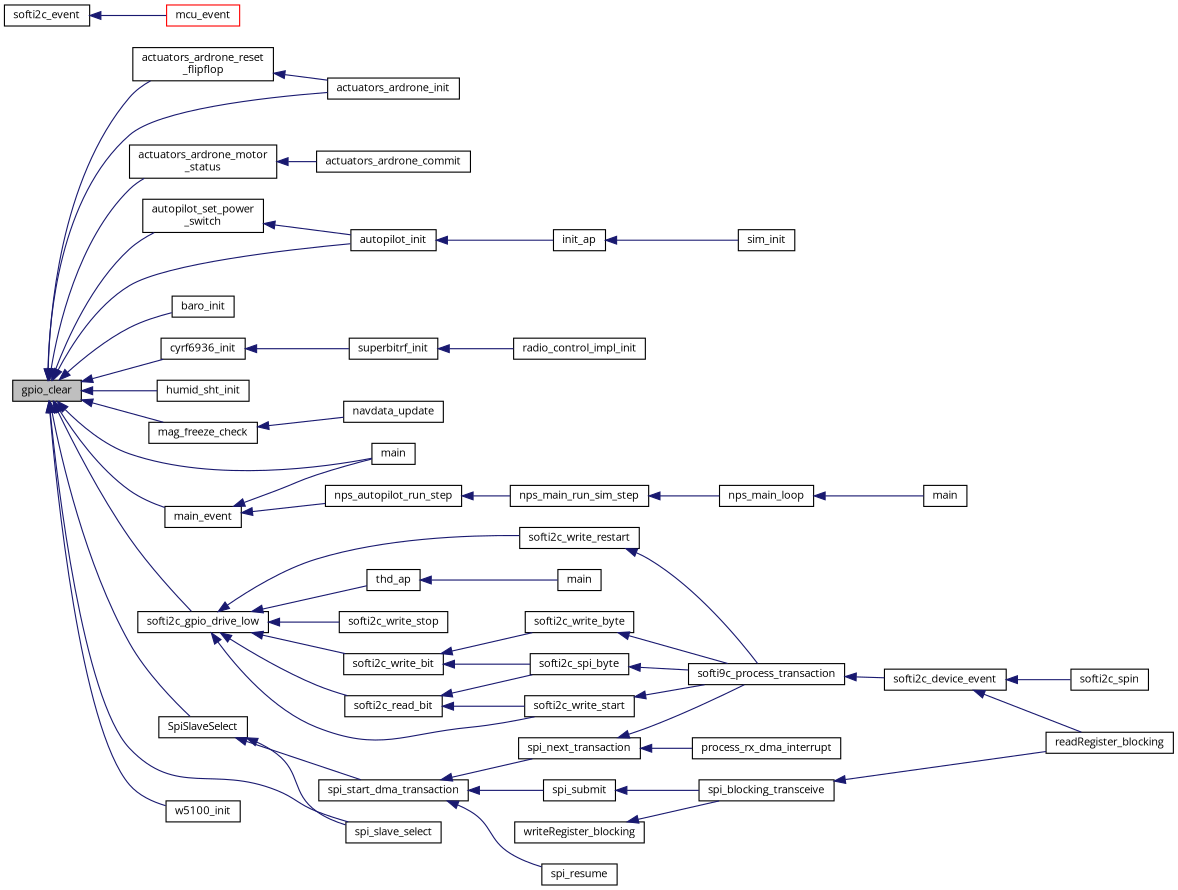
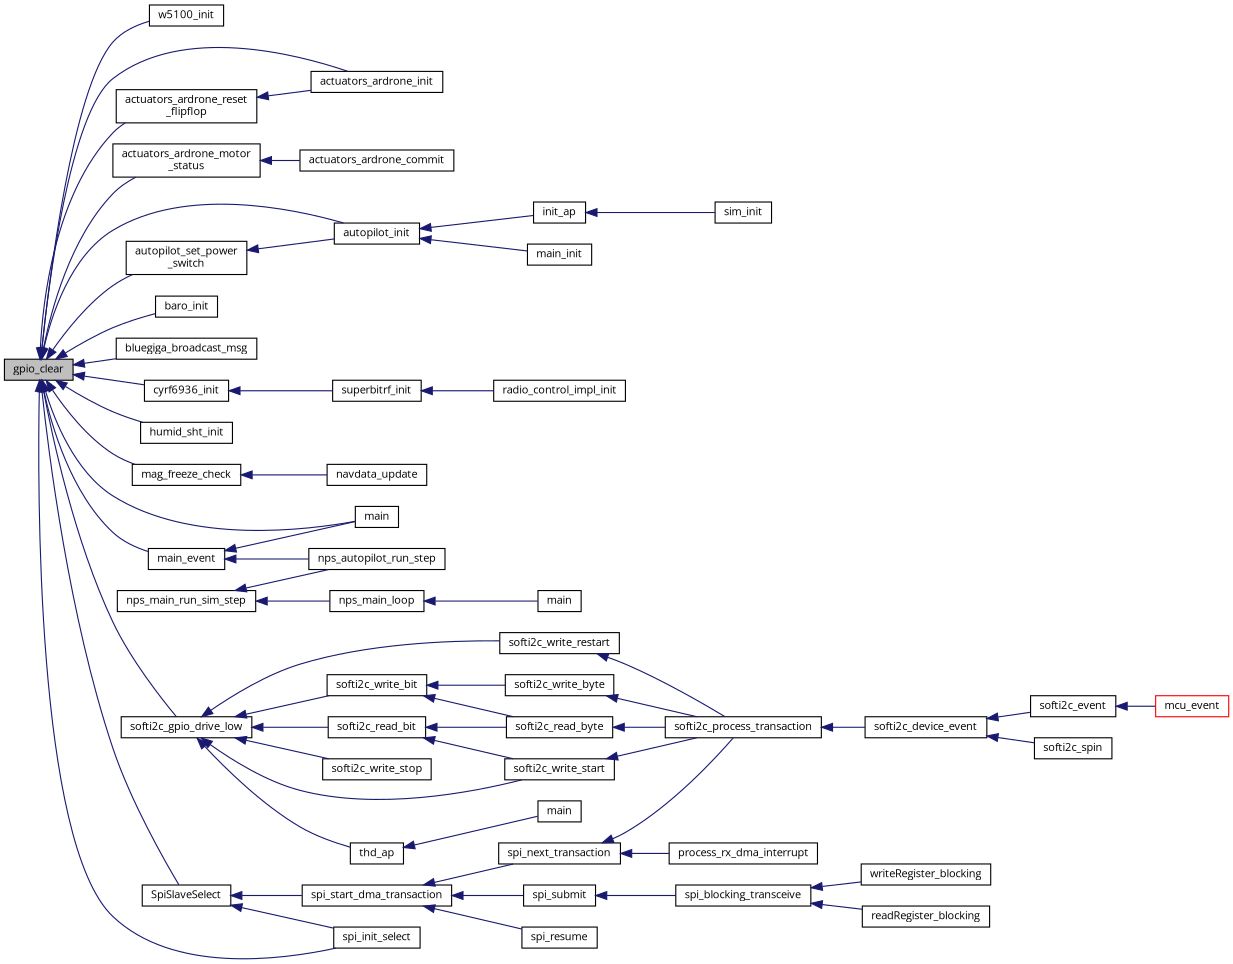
node "main_init": added
node "bluegiga_broadcast_msg": added
edge "nps_main_run_sim_step" -> "nps_autopilot_run_step": reversed
node "softi2c_spi_byte": label "softi2c_spi_byte" -> "softi2c_read_byte"
node "softi9c_process_transaction": label "softi9c_process_transaction" -> "softi2c_process_transaction"
edge "readRegister_blocking" -> "softi2c_device_event": now "softi2c_event" -> "softi2c_device_event"
edge "spi_blocking_transceive" -> "writeRegister_blocking": reversed
node "spi_slave_select": label "spi_slave_select" -> "spi_init_select"
